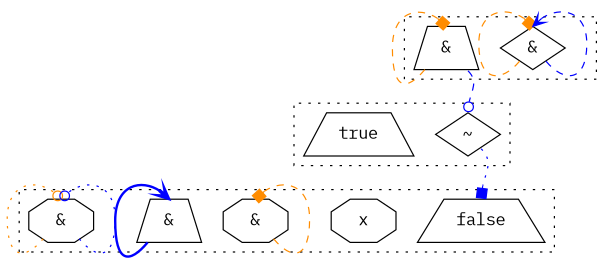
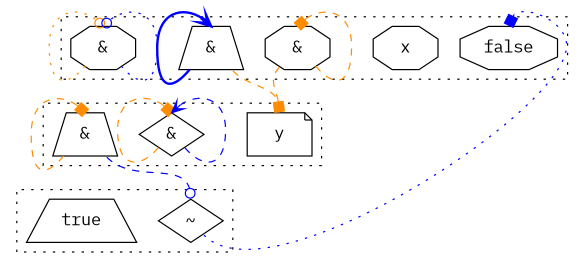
node "y": added
node "false": shape trapezium -> octagon
